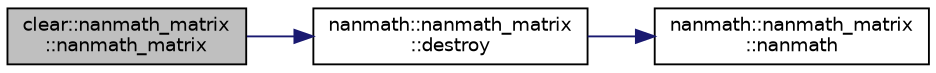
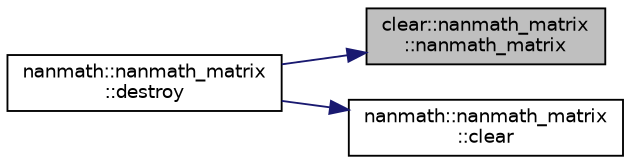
edge "clear::nanmath_matrix ::nanmath_matrix" -> "nanmath::nanmath_matrix ::destroy": reversed
node "nanmath::nanmath_matrix ::nanmath": label "nanmath::nanmath_matrix ::nanmath" -> "nanmath::nanmath_matrix ::clear"
